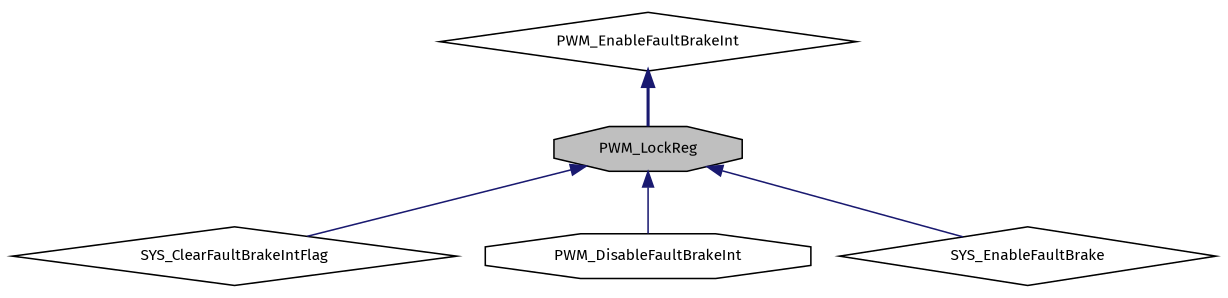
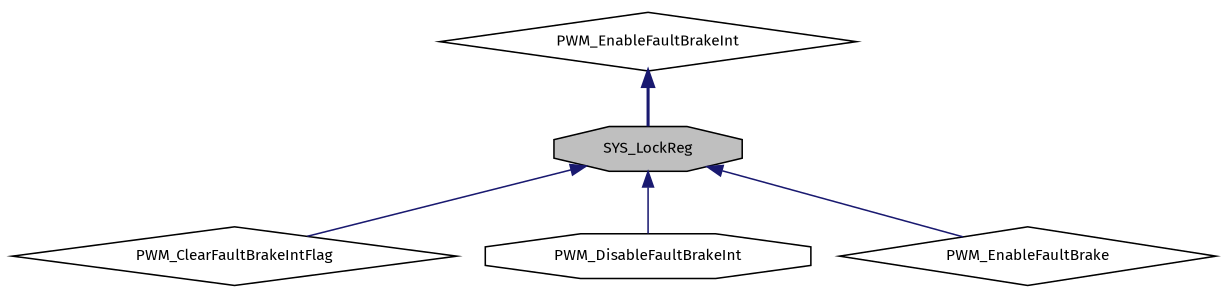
node "PWM_LockReg": label "PWM_LockReg" -> "SYS_LockReg"
node "SYS_ClearFaultBrakeIntFlag": label "SYS_ClearFaultBrakeIntFlag" -> "PWM_ClearFaultBrakeIntFlag"
node "SYS_EnableFaultBrake": label "SYS_EnableFaultBrake" -> "PWM_EnableFaultBrake"
